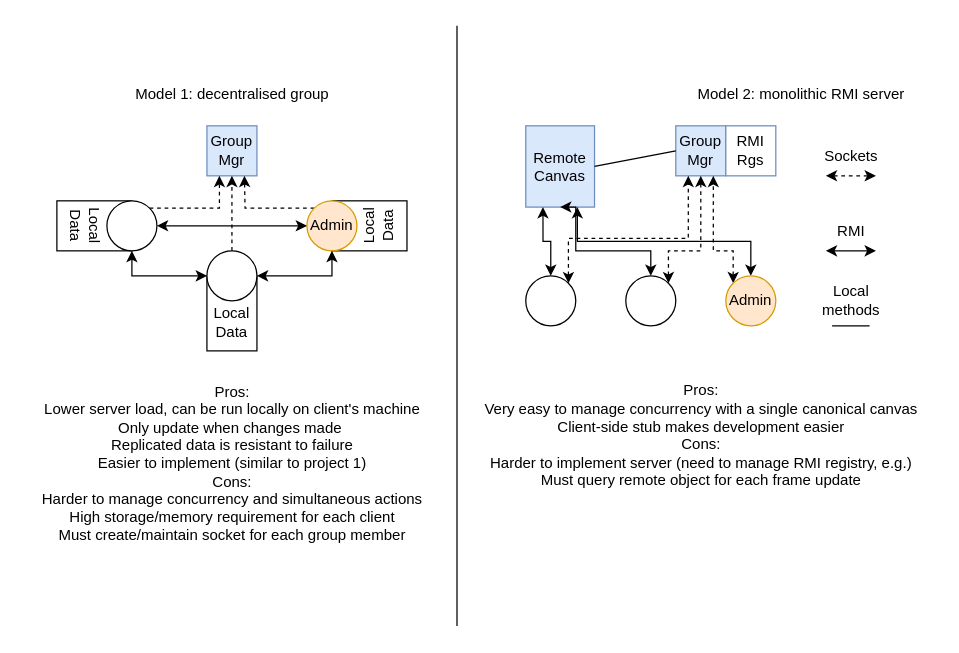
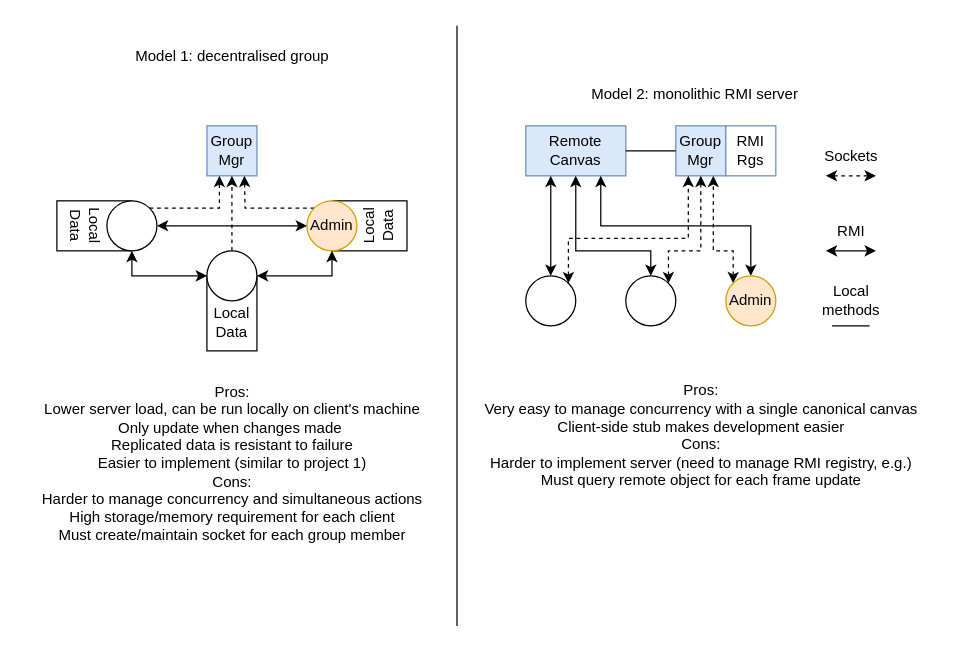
node "Model 1: decentralised group": moved (232, 94) -> (232, 57)
node "Model 2: monolithic RMI server": moved (801, 94) -> (694, 94)
node "Remote Canvas": size 69x81 -> 100x50
